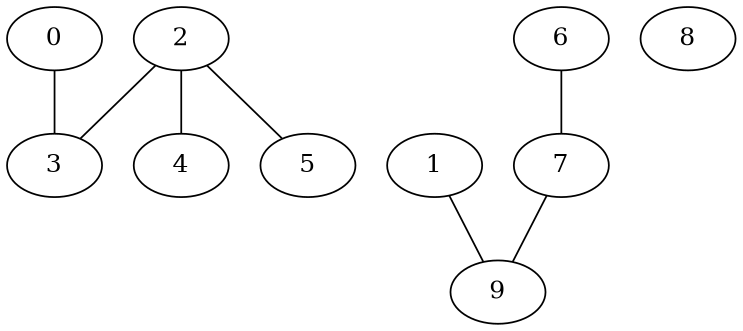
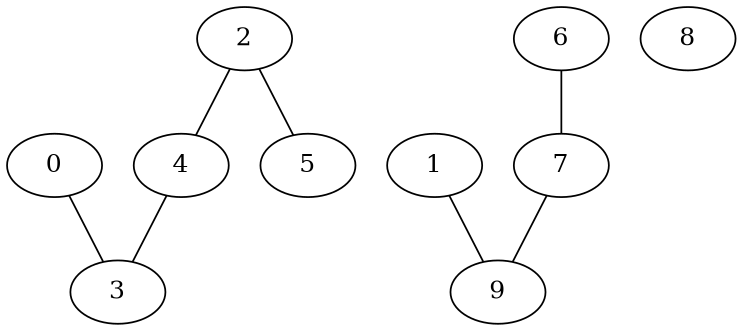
edge "2" -- "3": now "4" -- "3"
